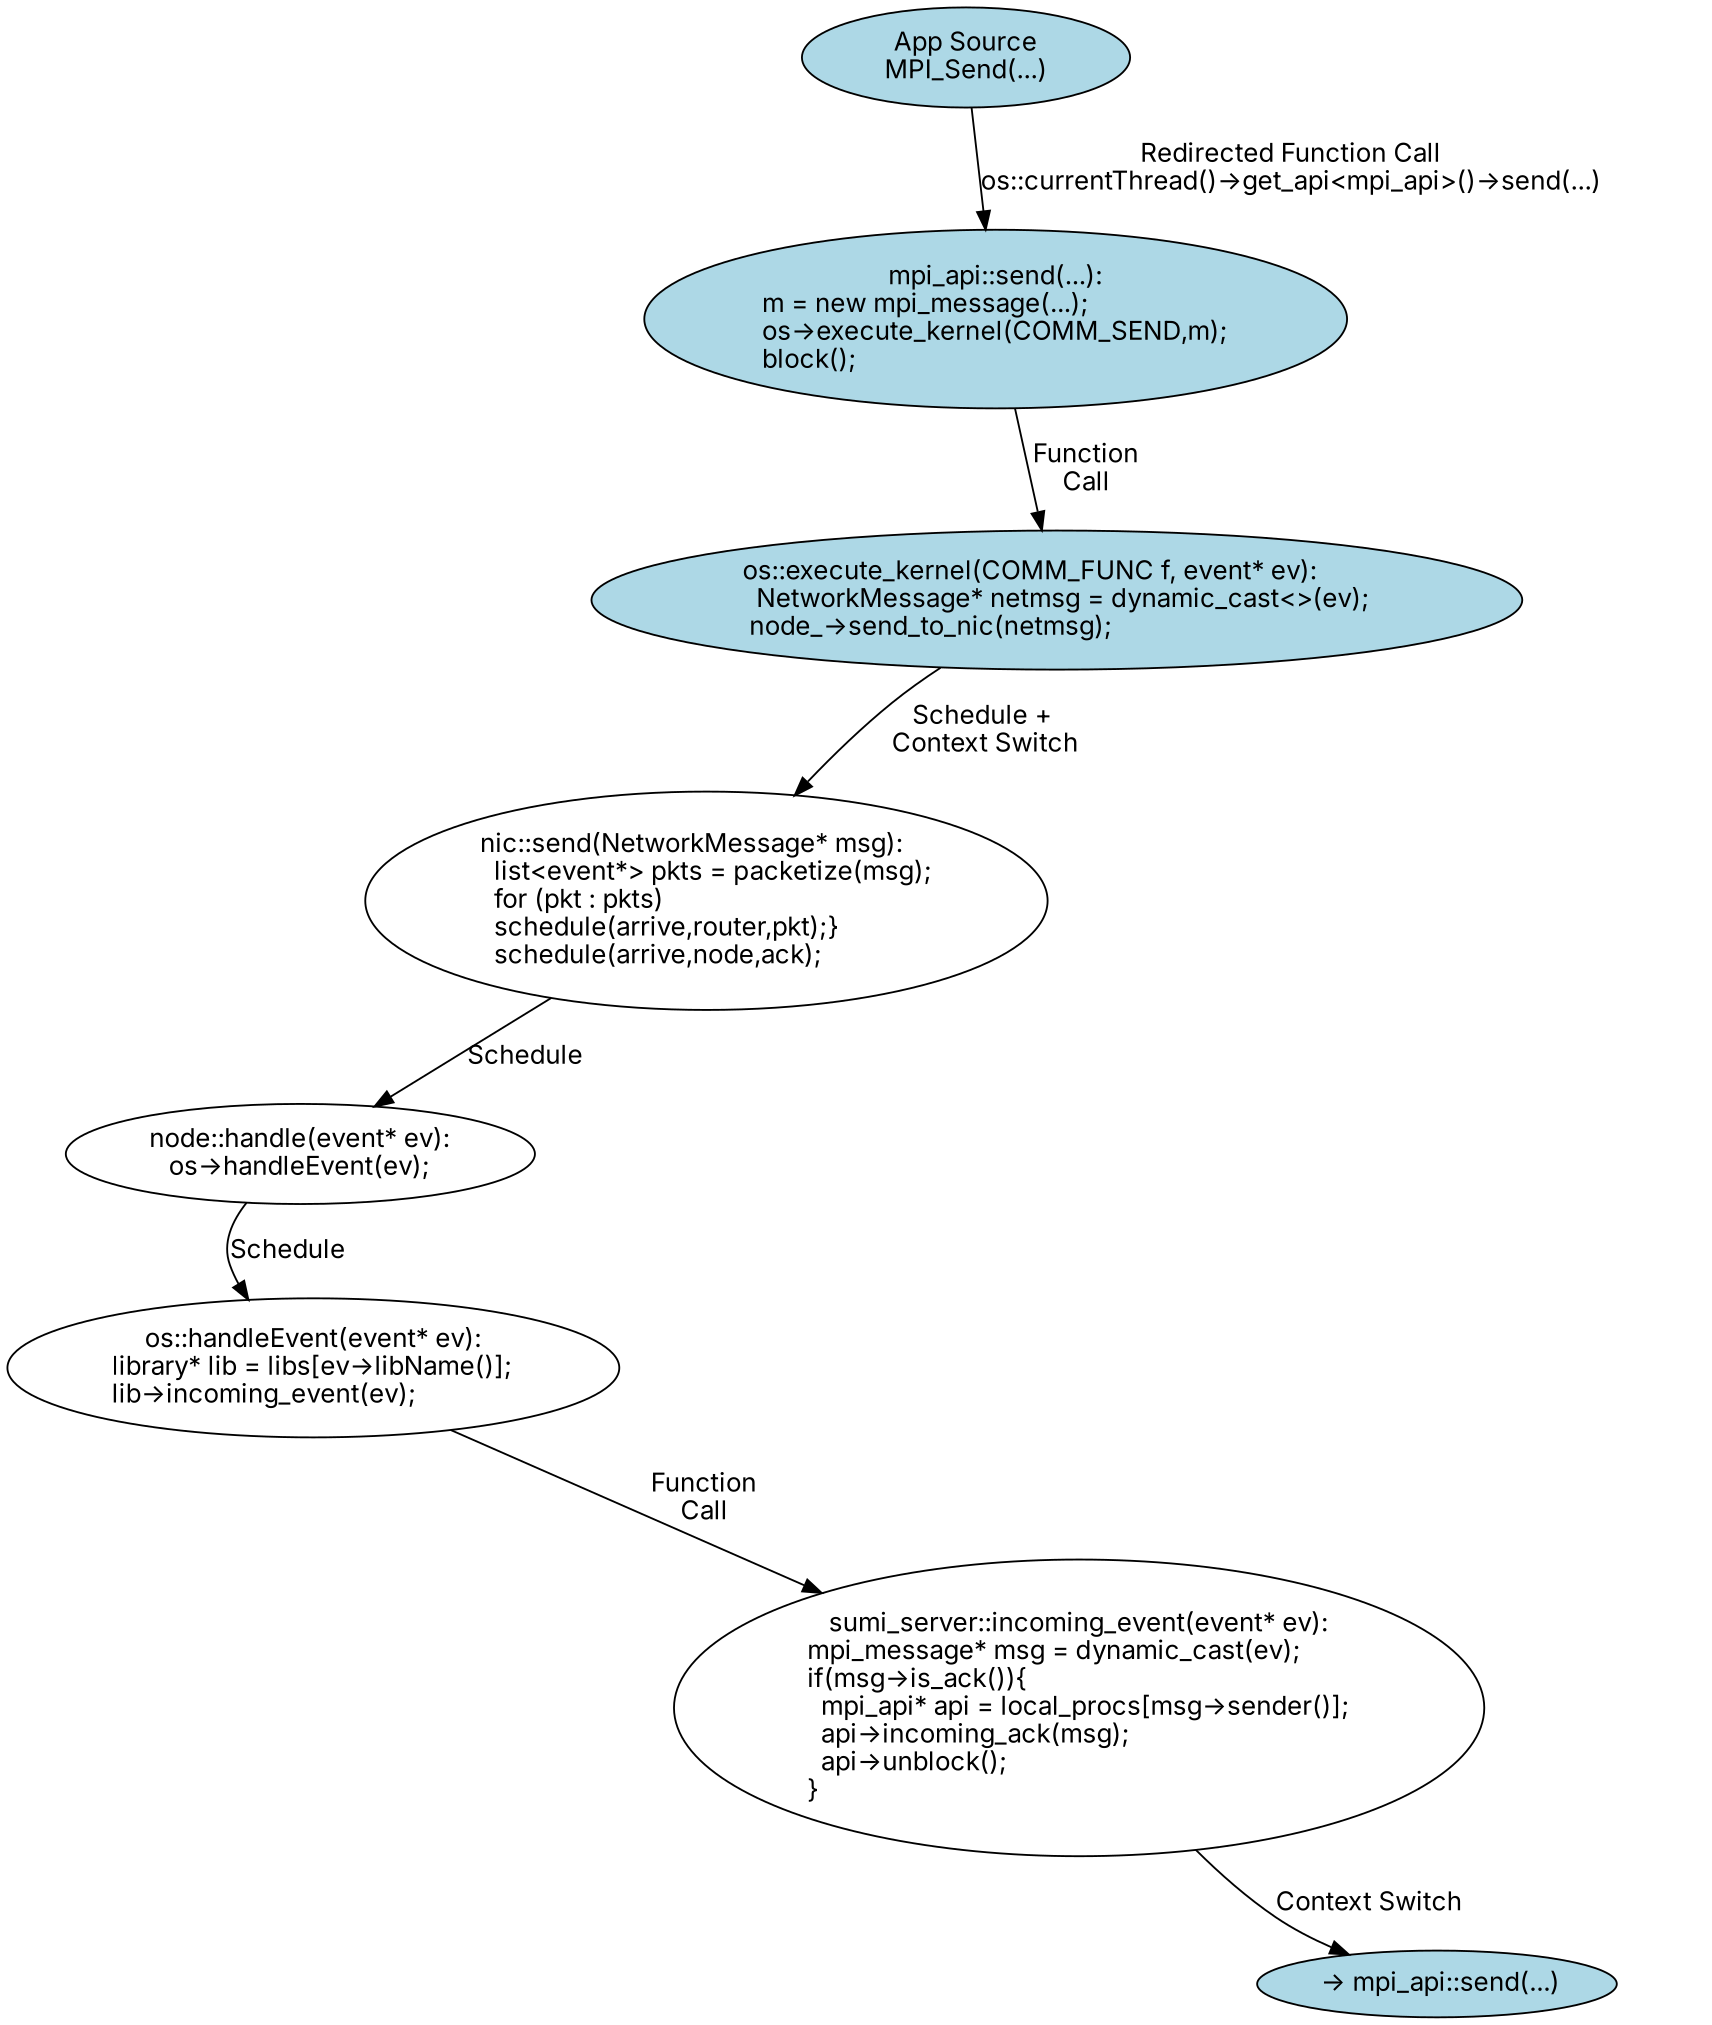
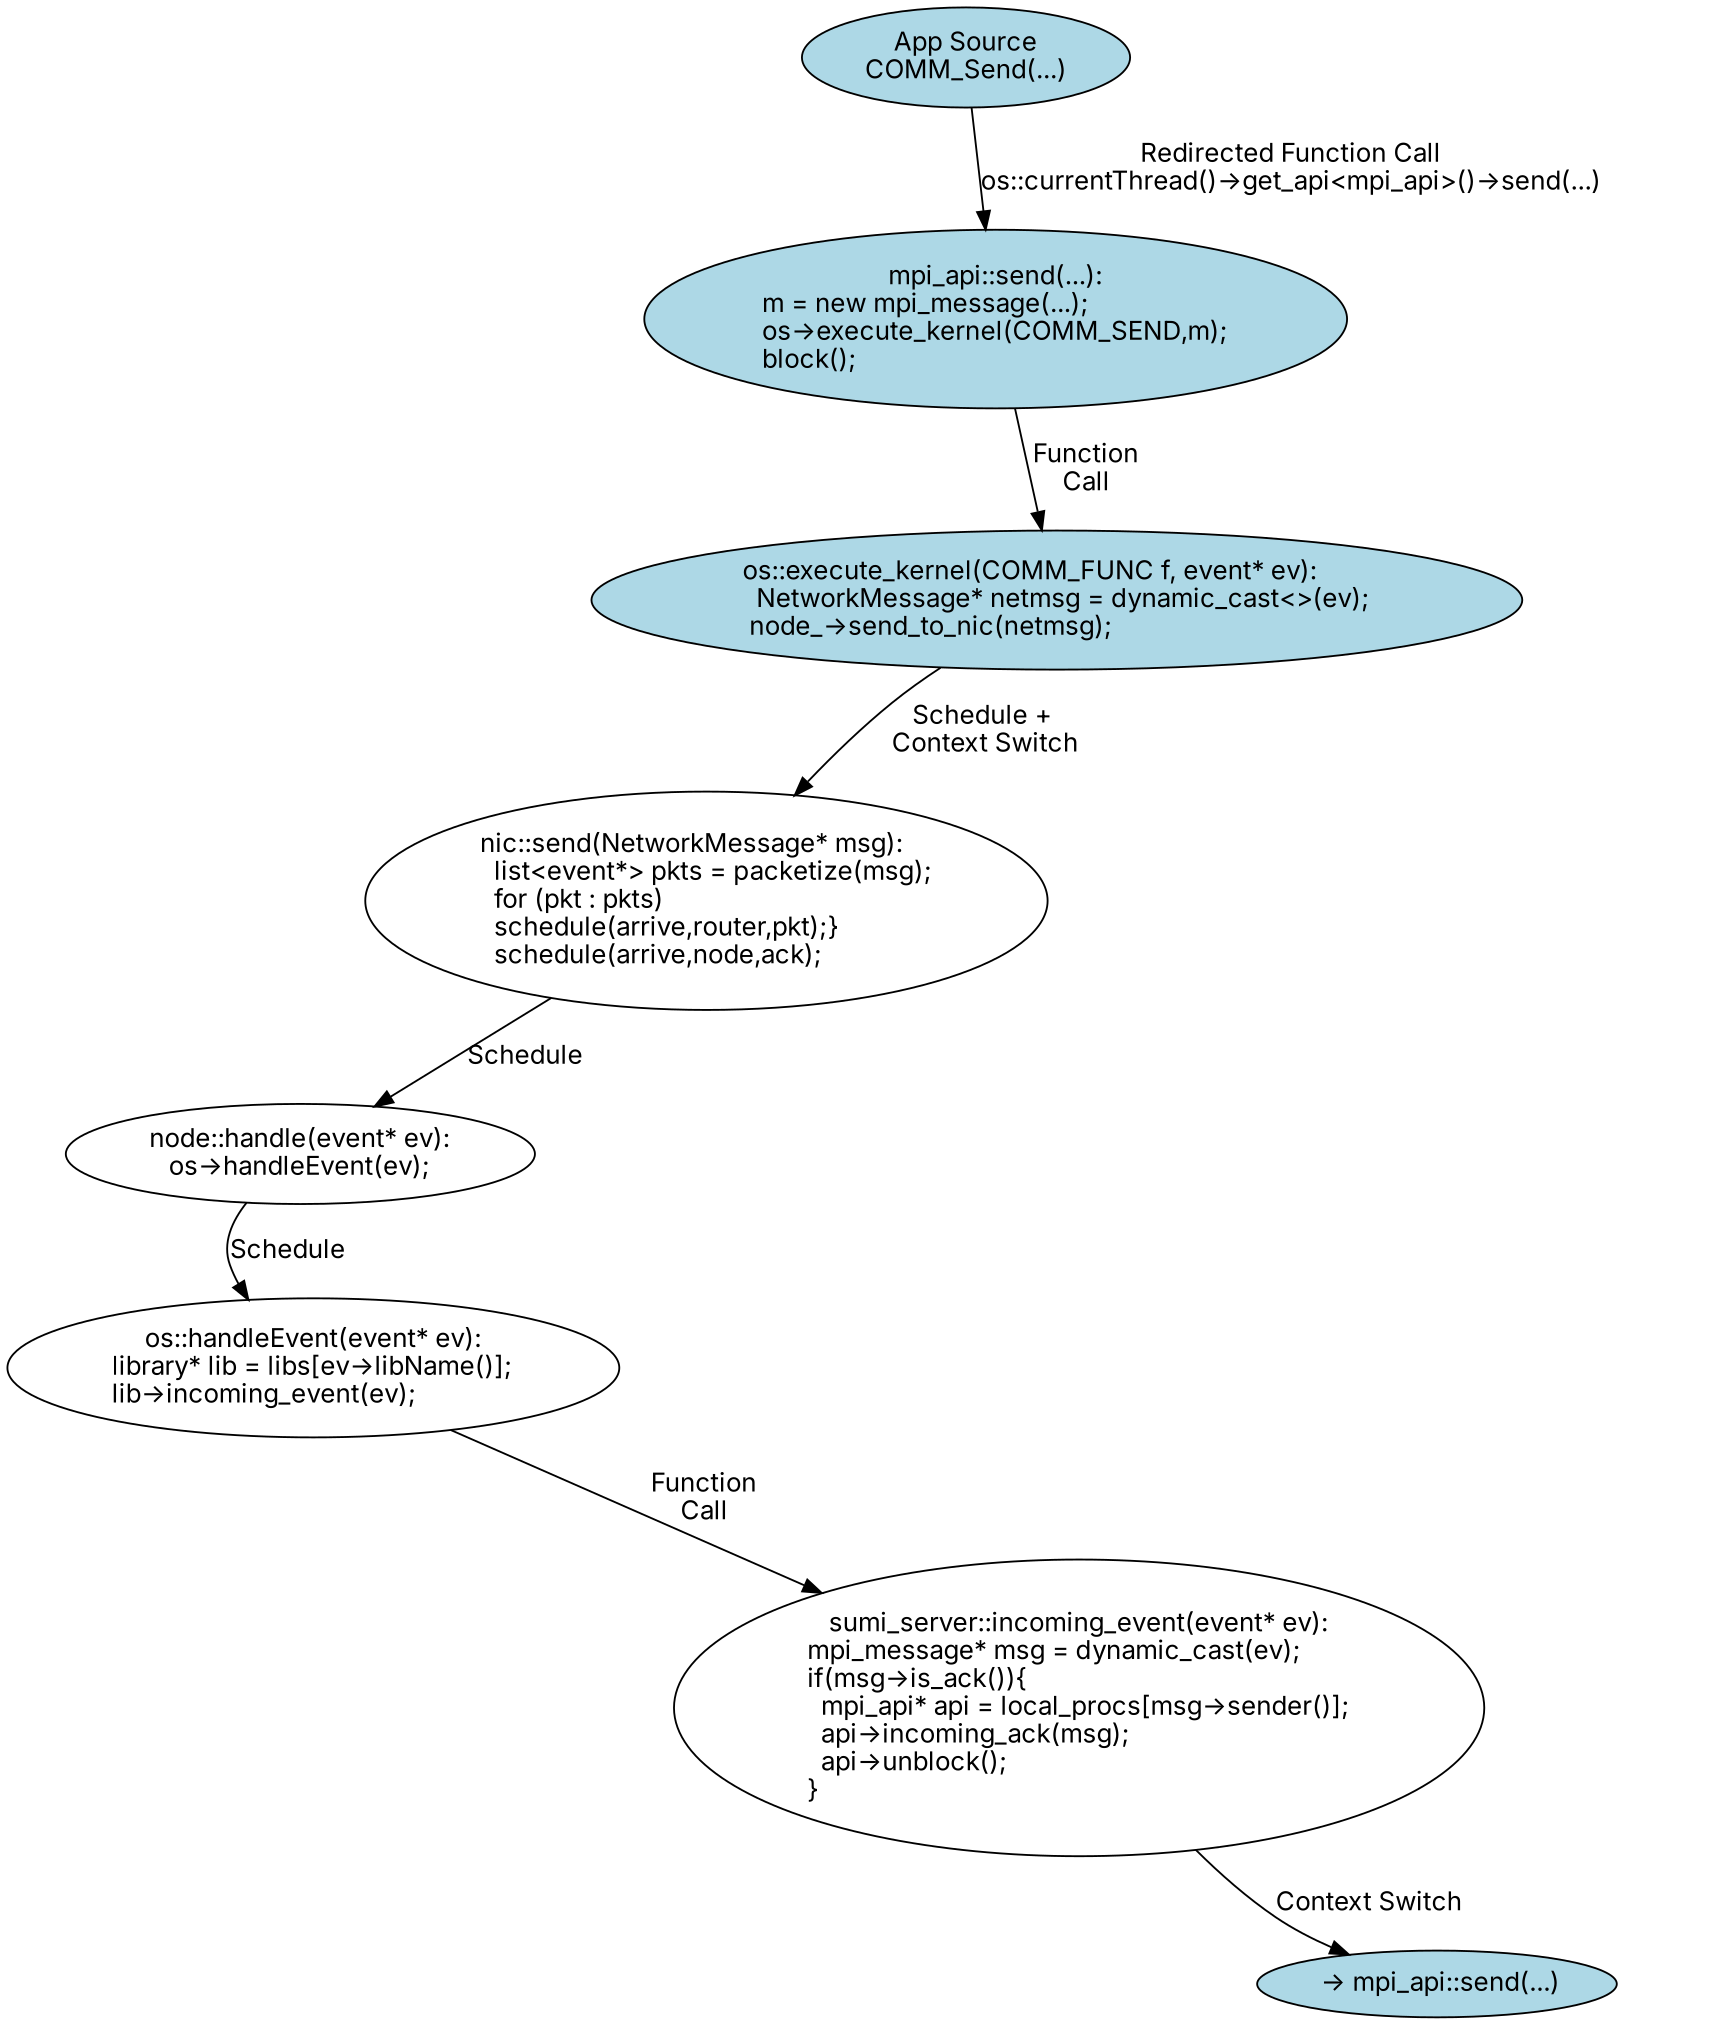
node "App Source MPI_Send(...)": label "App Source MPI_Send(...)" -> "App Source COMM_Send(...)"
